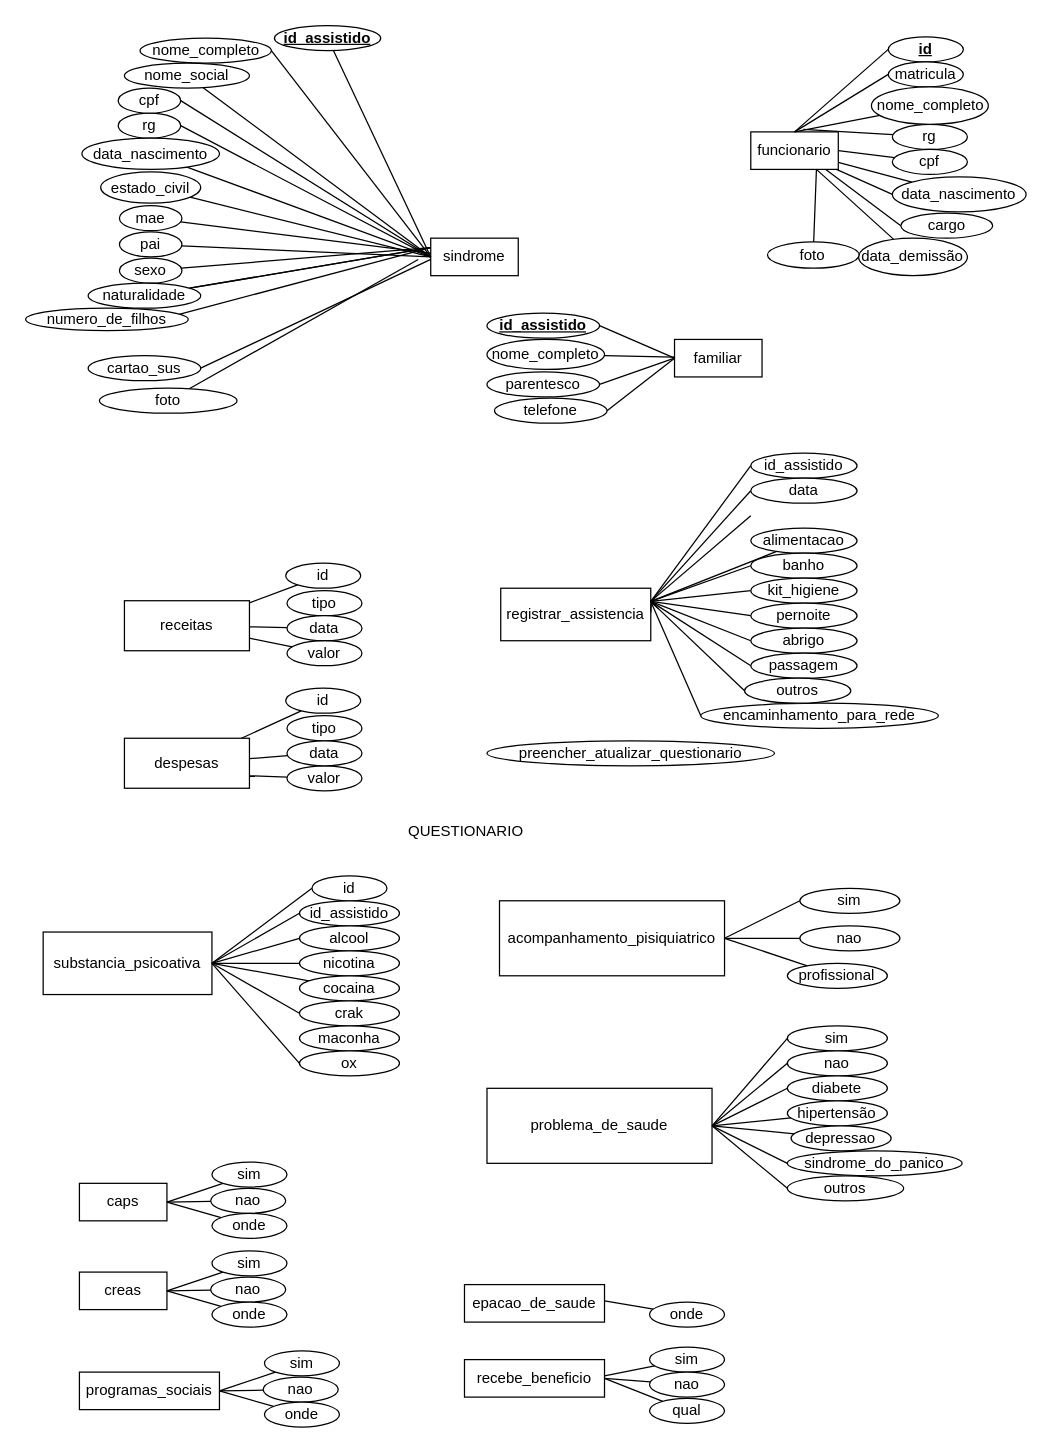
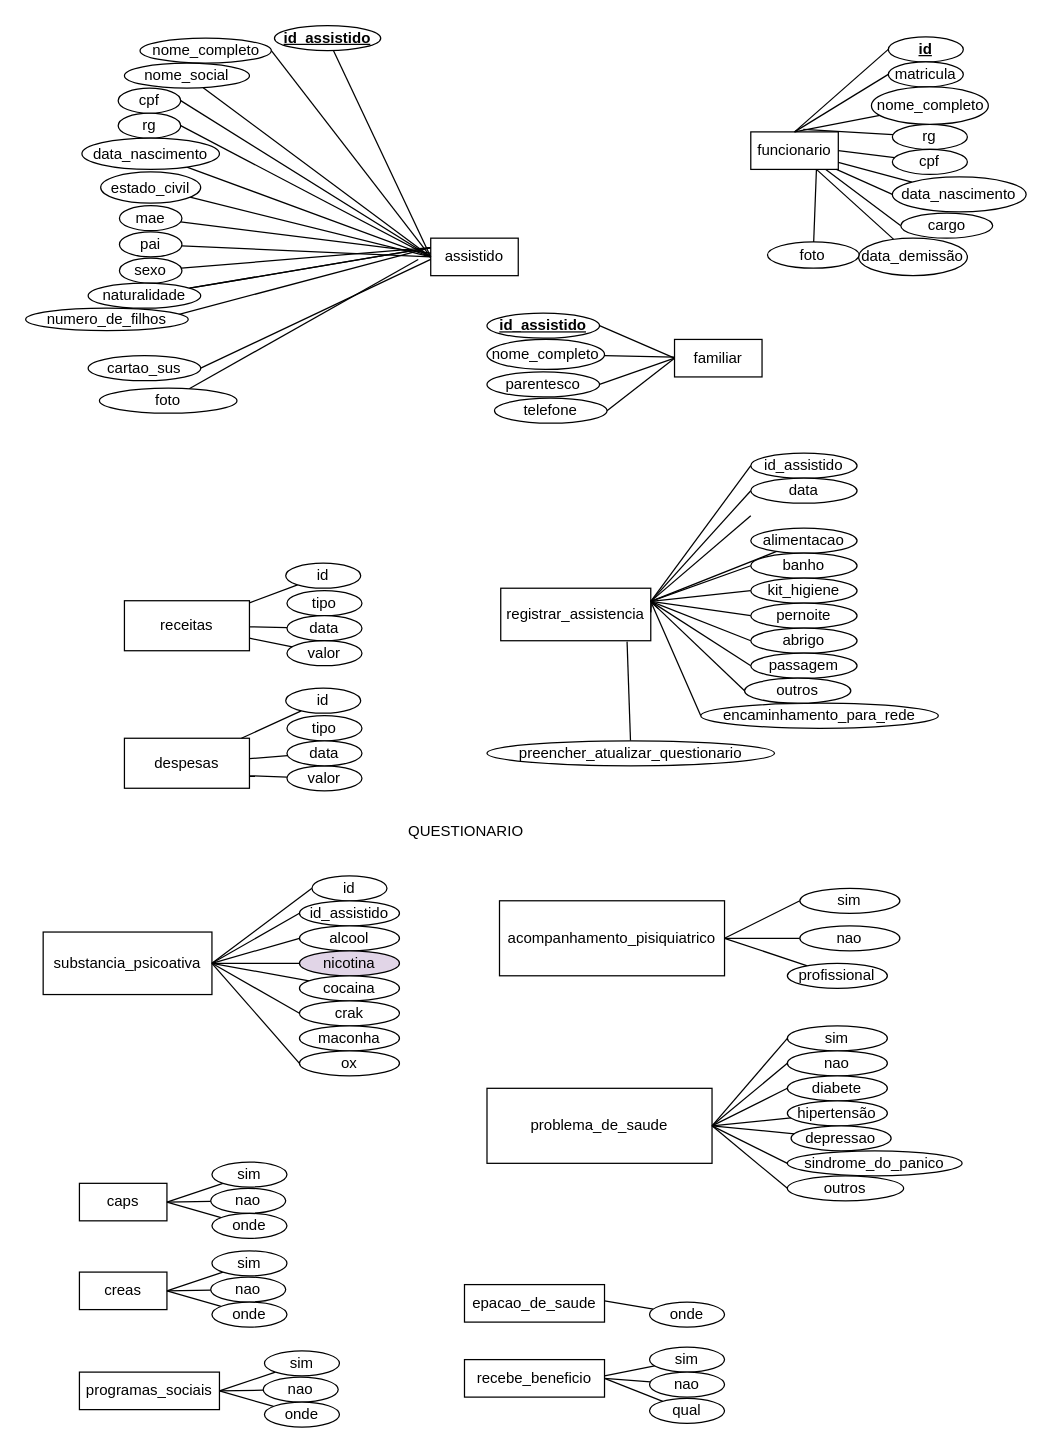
node "sindrome": label "sindrome" -> "assistido"
edge "registrar_assistencia" -- "preencher_atualizar_questionario": added
node "nicotina": fillcolor #ffffff -> #e1d5e7
